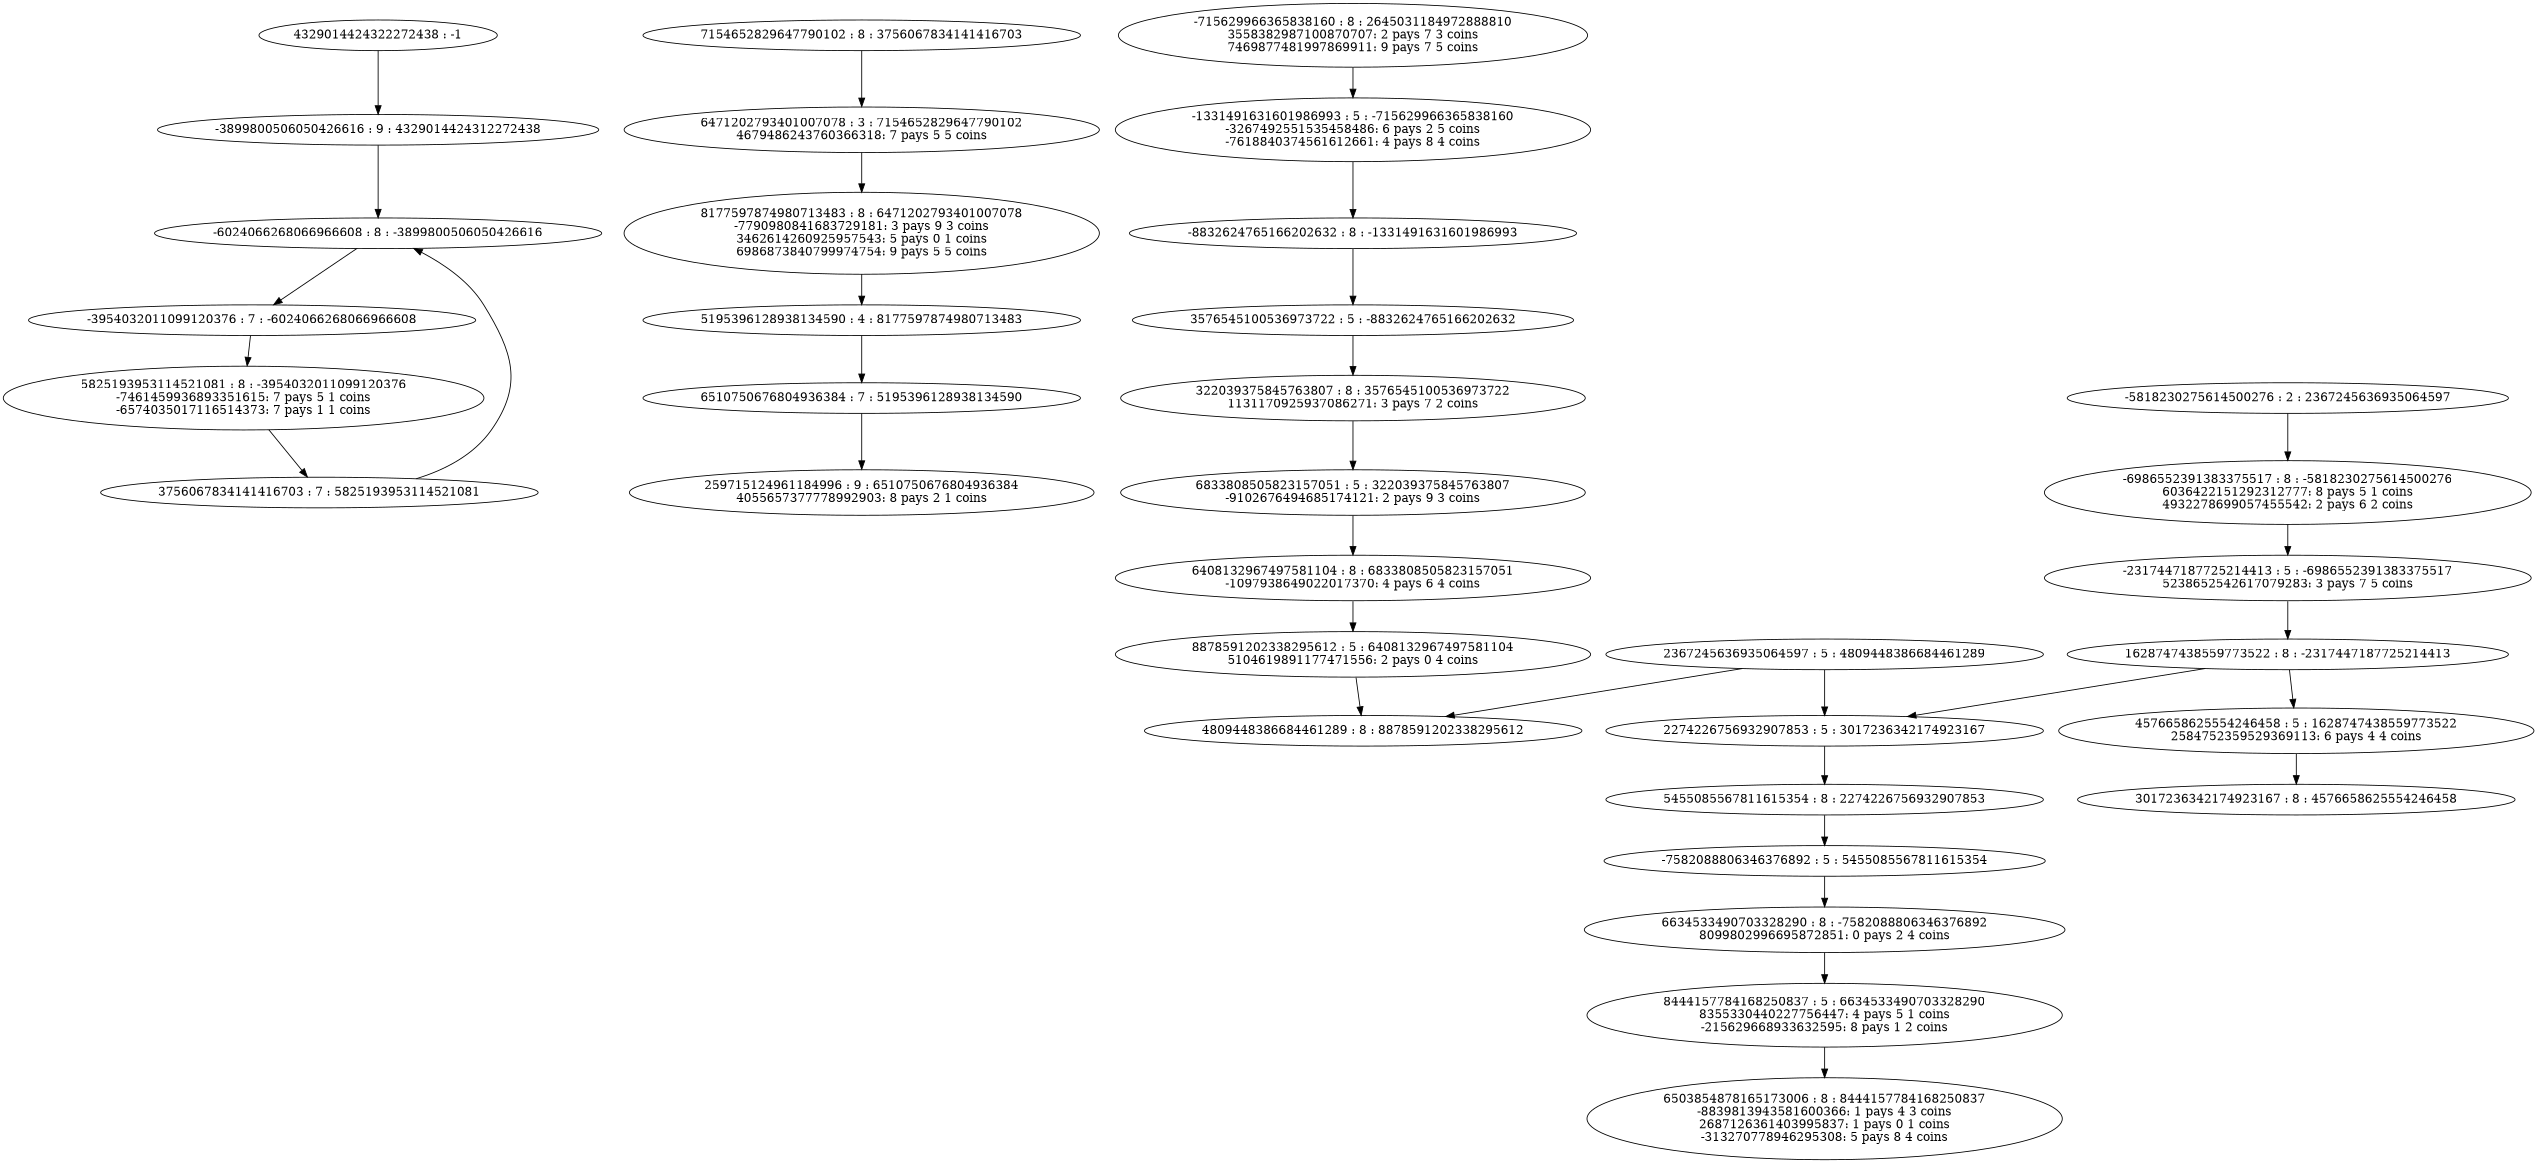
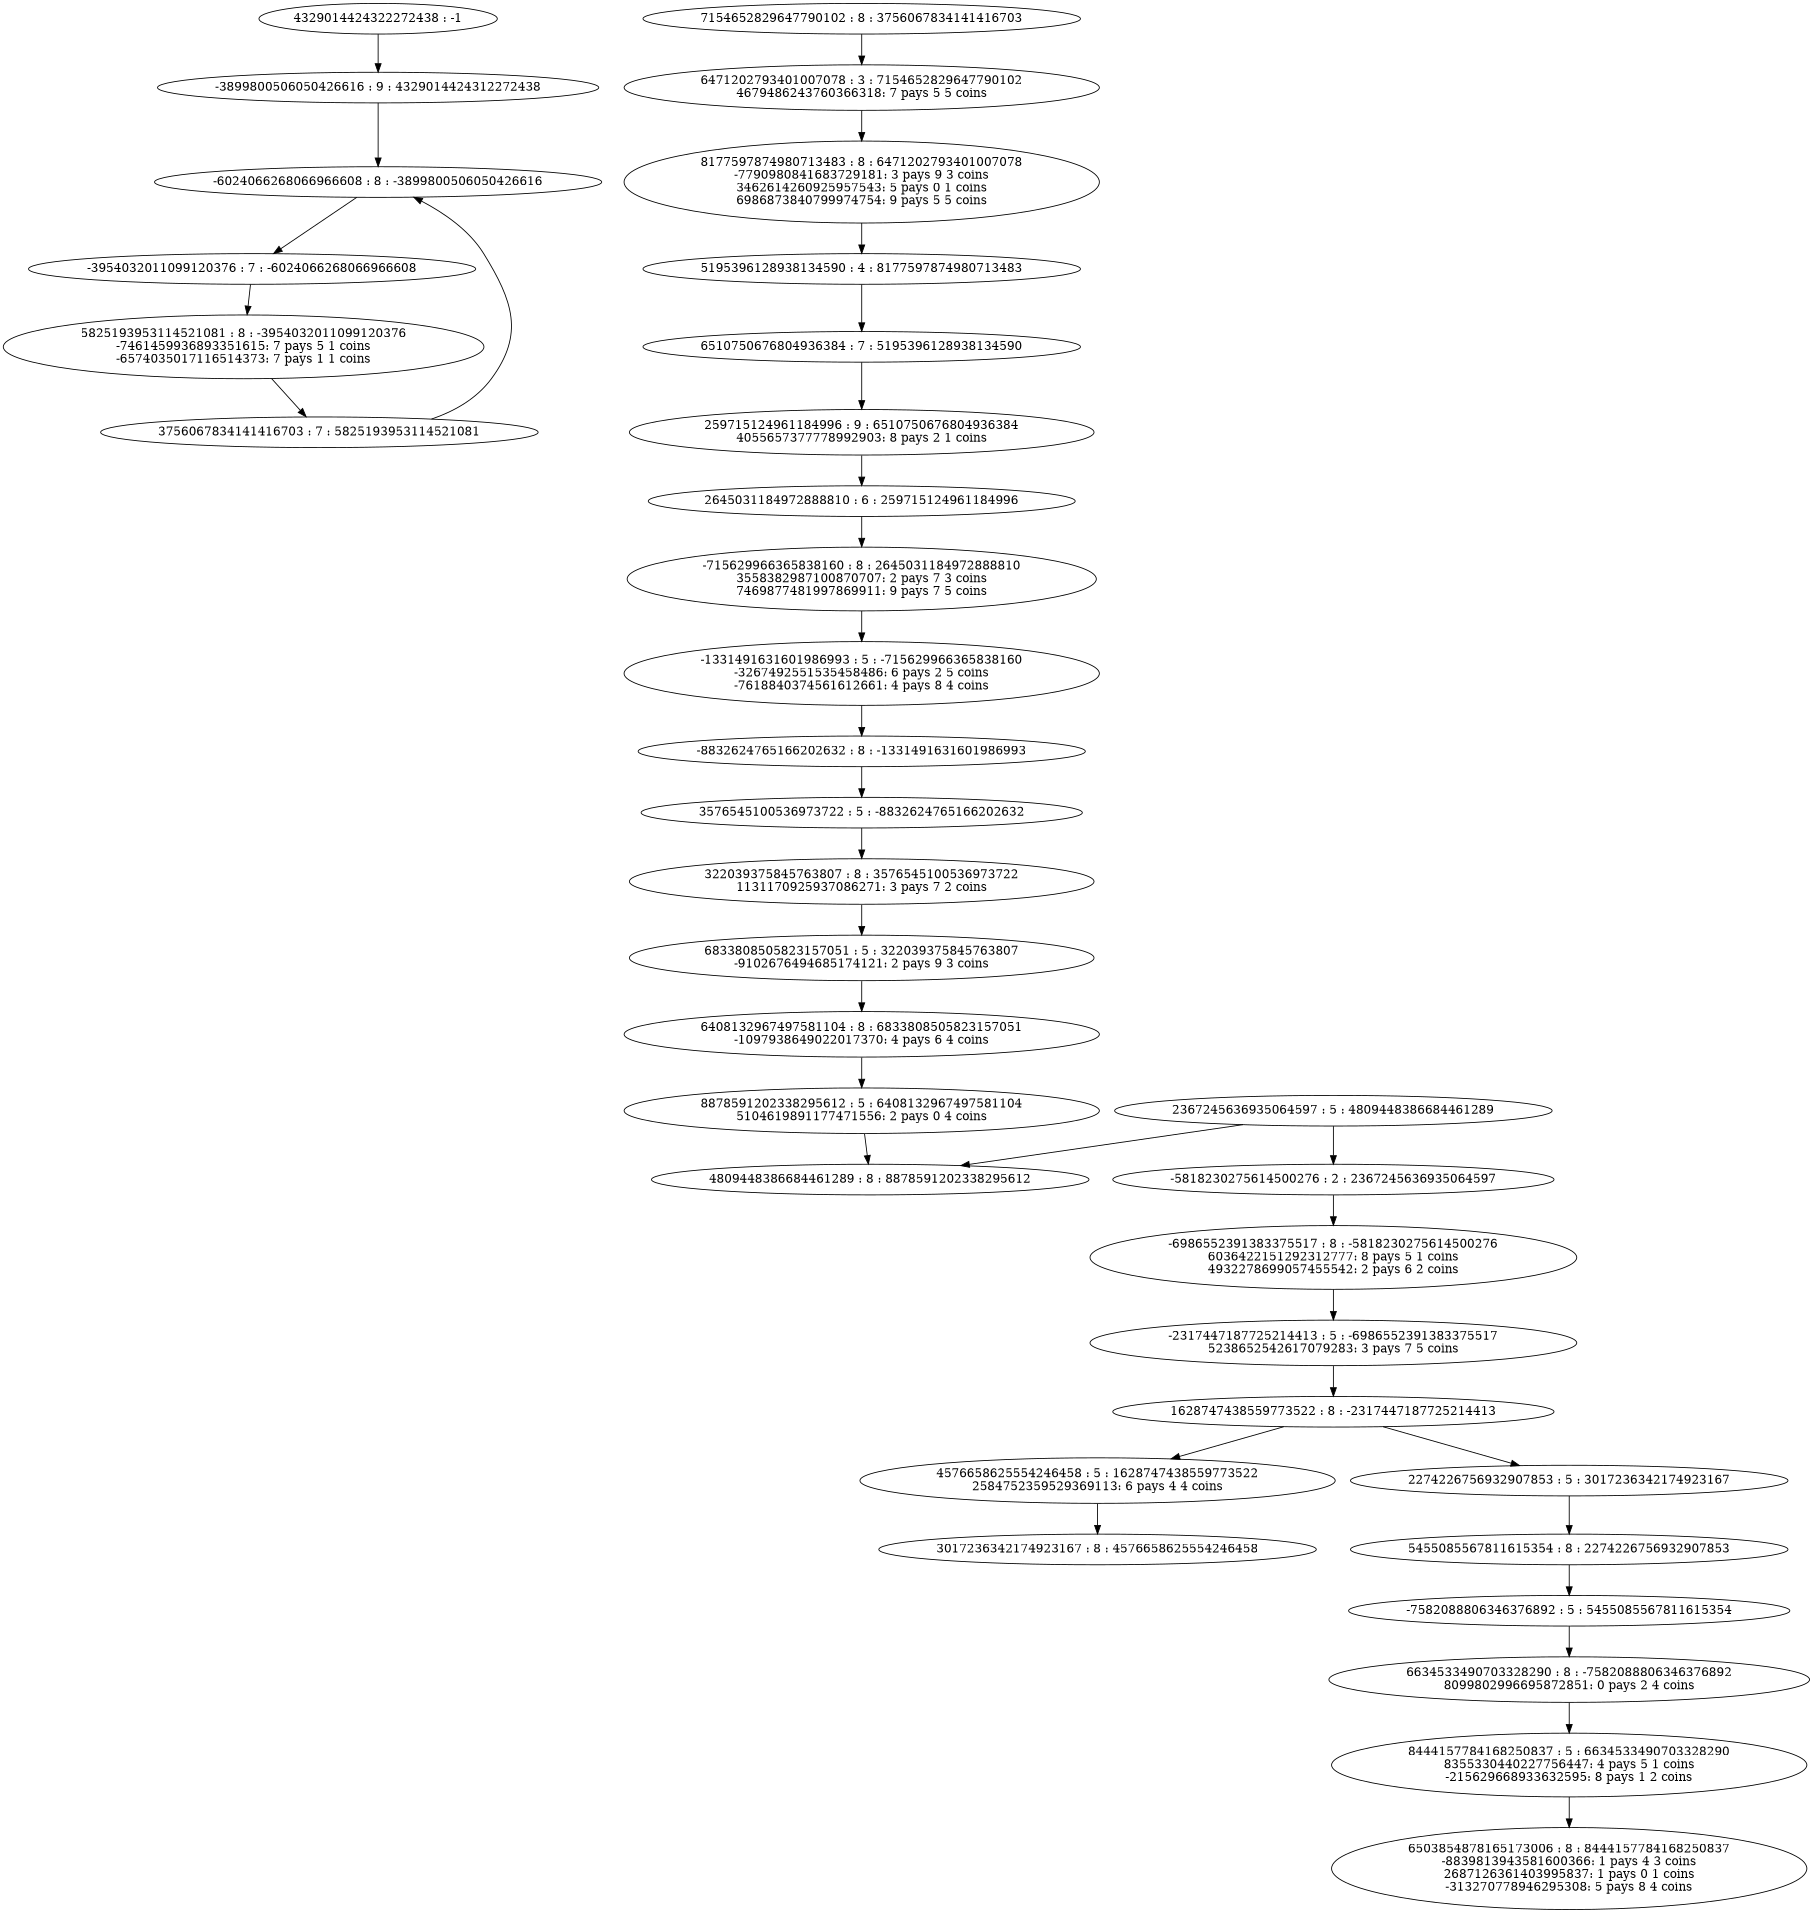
node "2645031184972888810 : 6 : 259715124961184996": added
edge "2367245636935064597 : 5 : 4809448386684461289" -> "2274226756932907853 : 5 : 3017236342174923167": now "2367245636935064597 : 5 : 4809448386684461289" -> "-5818230275614500276 : 2 : 2367245636935064597"
